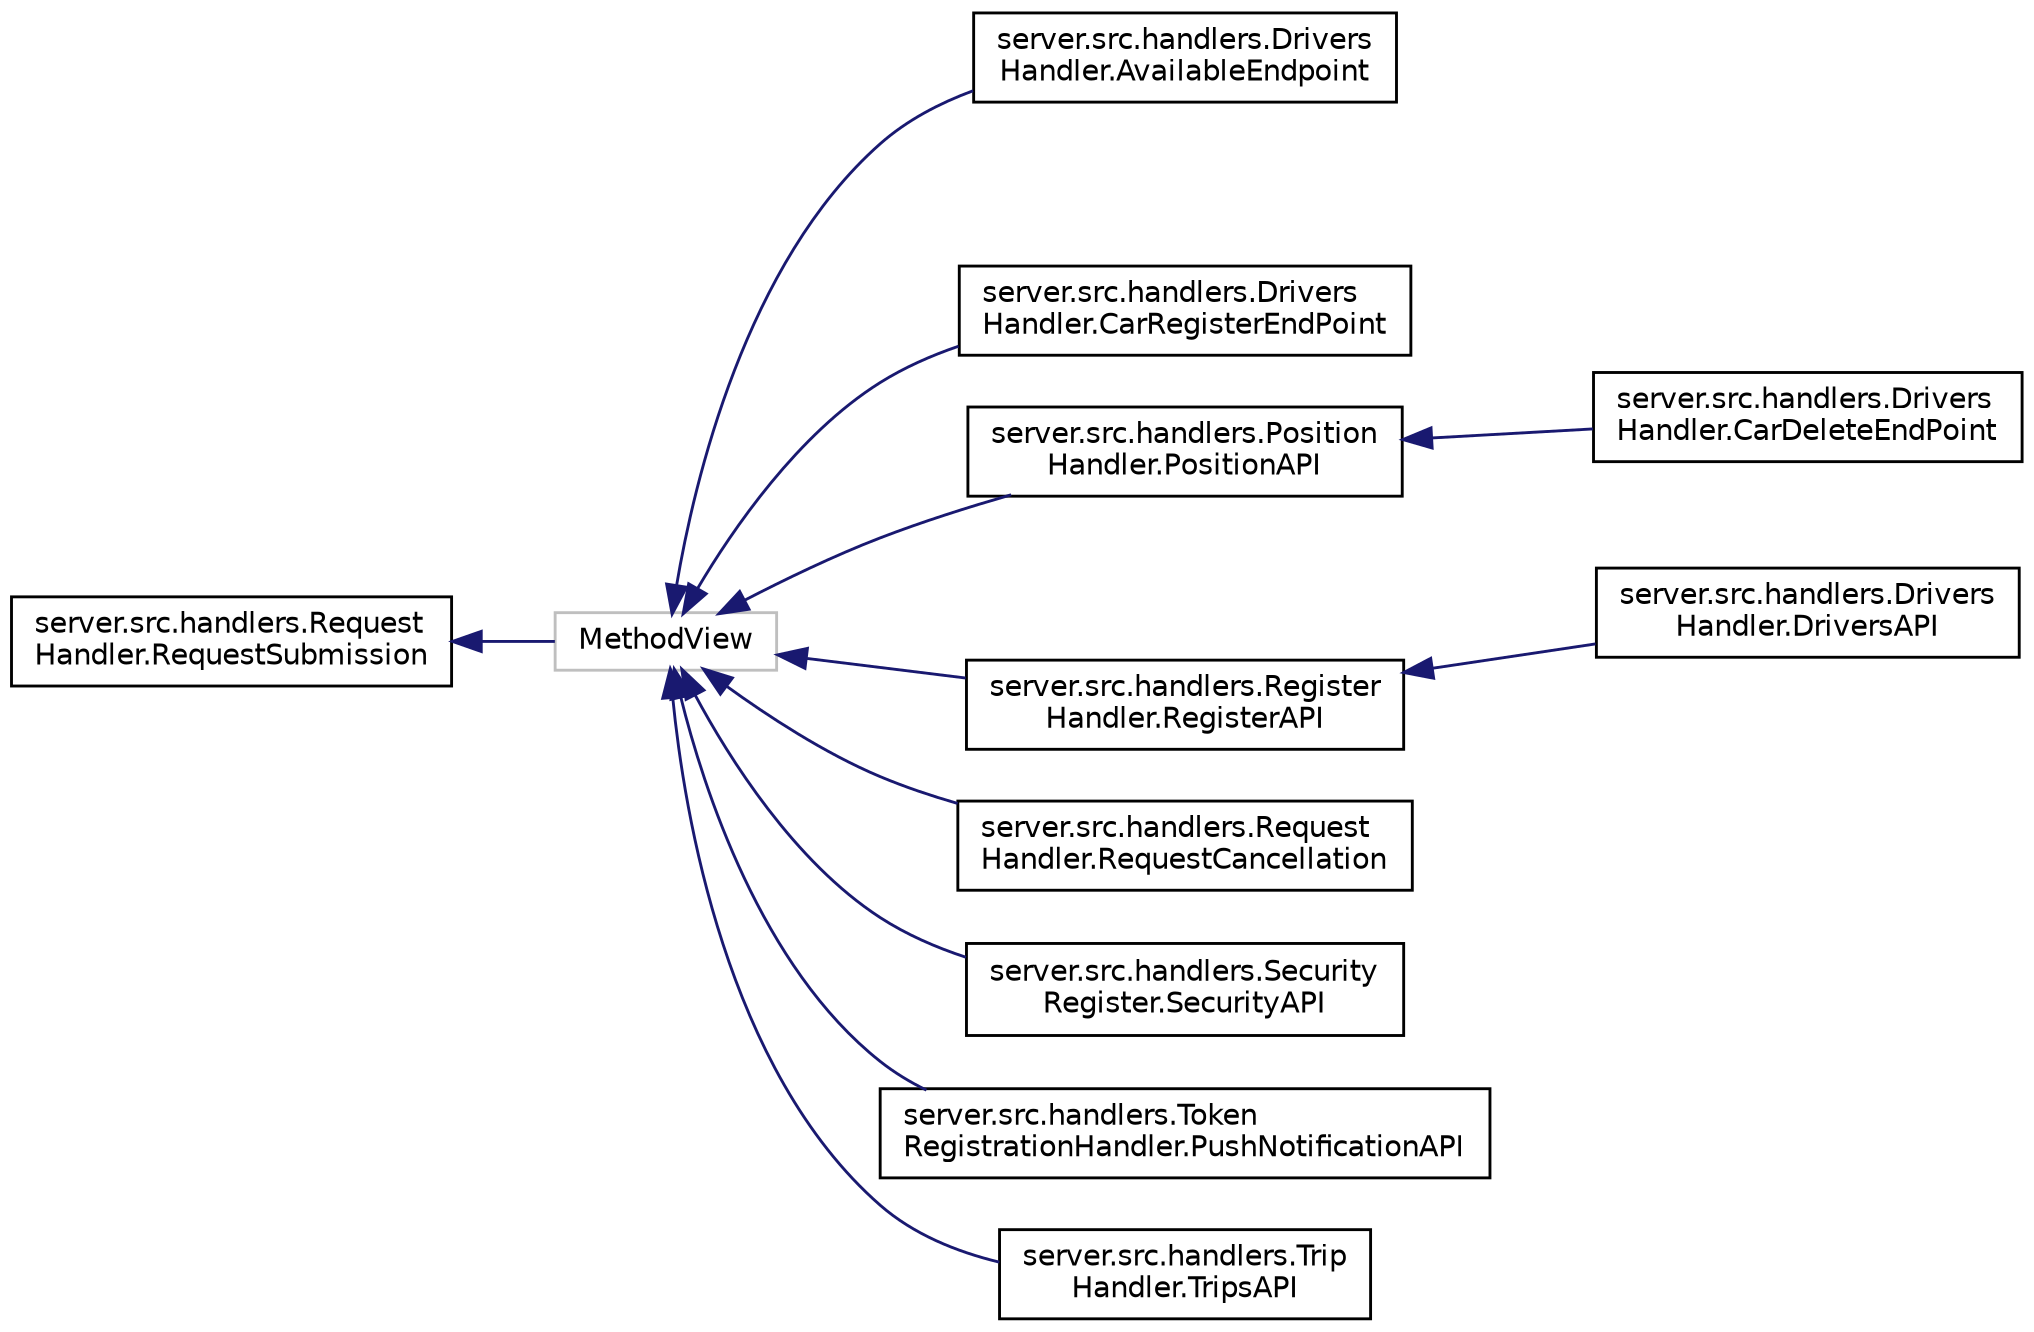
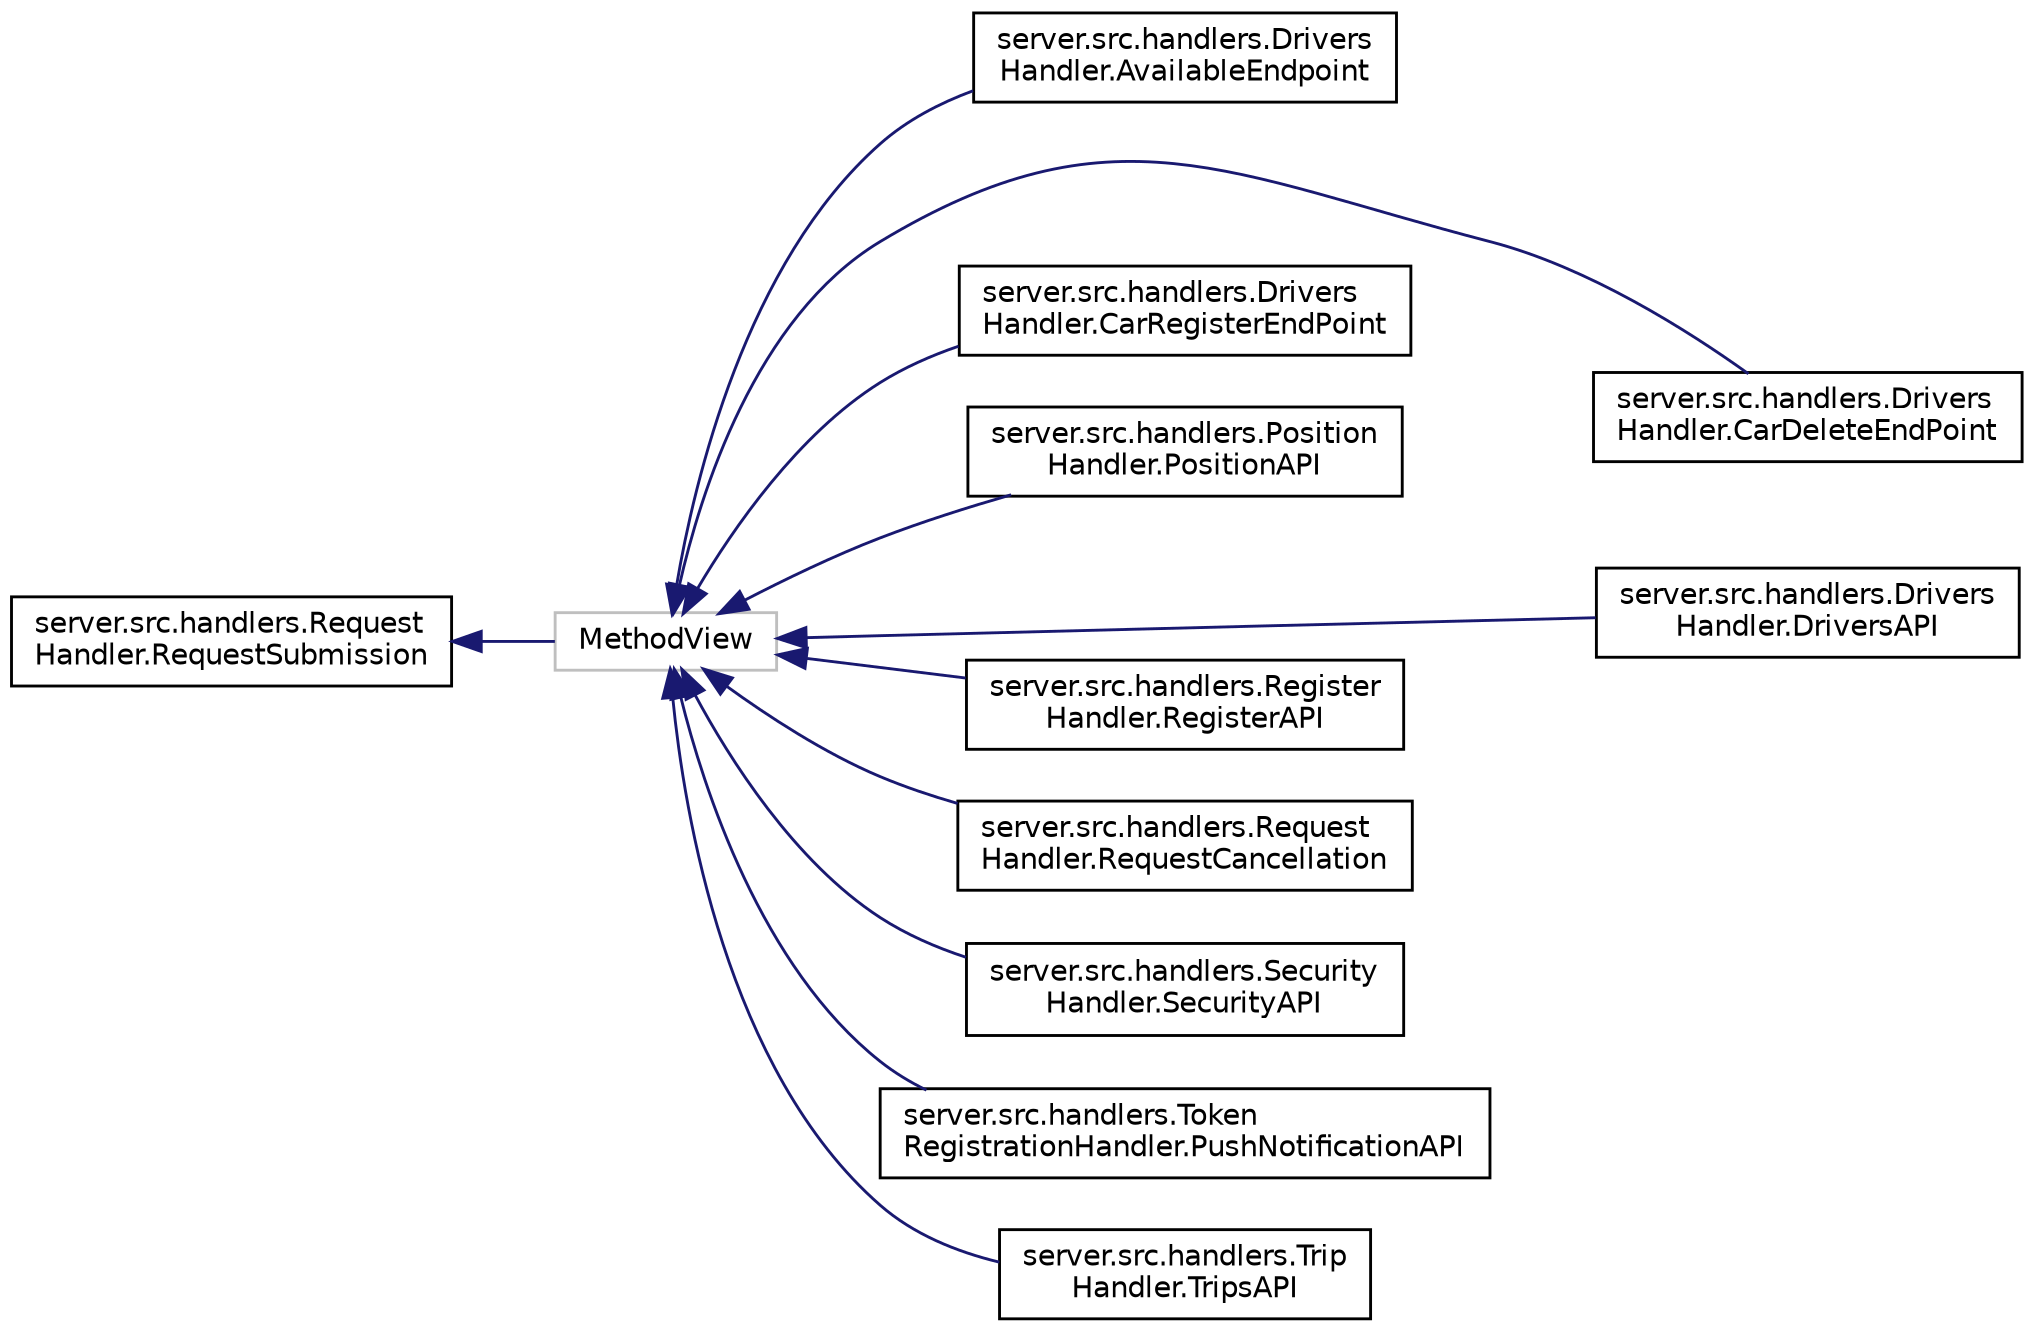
edge "server.src.handlers.Drivers Handler.CarDeleteEndPoint" -> "server.src.handlers.Position Handler.PositionAPI": now "server.src.handlers.Drivers Handler.CarDeleteEndPoint" -> "MethodView"
edge "server.src.handlers.Drivers Handler.DriversAPI" -> "server.src.handlers.Register Handler.RegisterAPI": now "server.src.handlers.Drivers Handler.DriversAPI" -> "MethodView"
node "server.src.handlers.Security Register.SecurityAPI": label "server.src.handlers.Security Register.SecurityAPI" -> "server.src.handlers.Security Handler.SecurityAPI"
